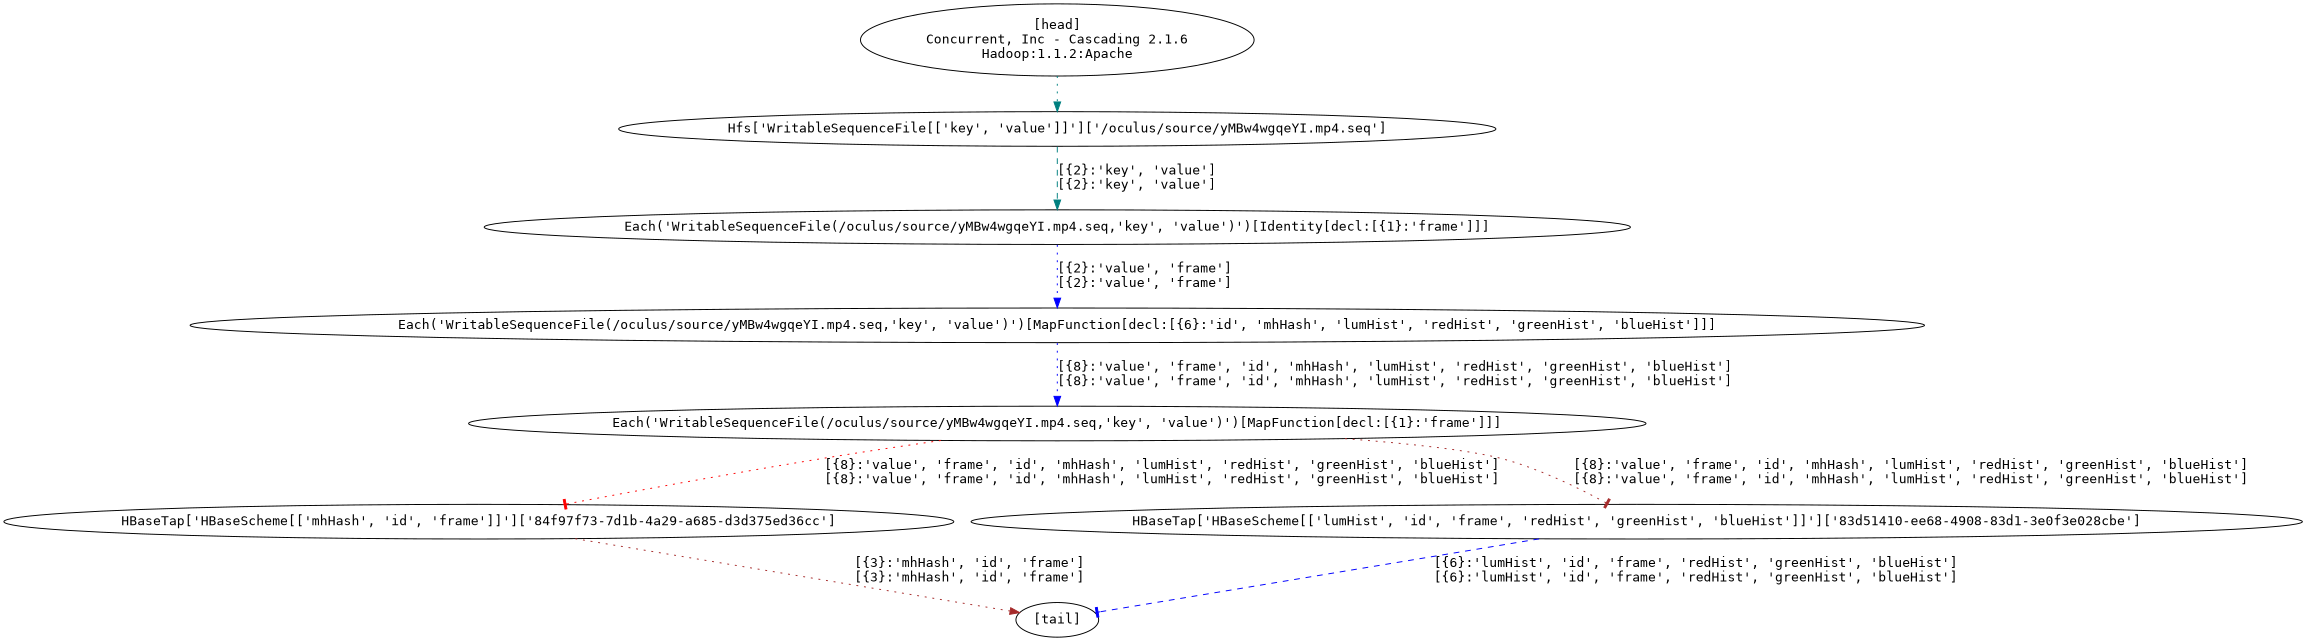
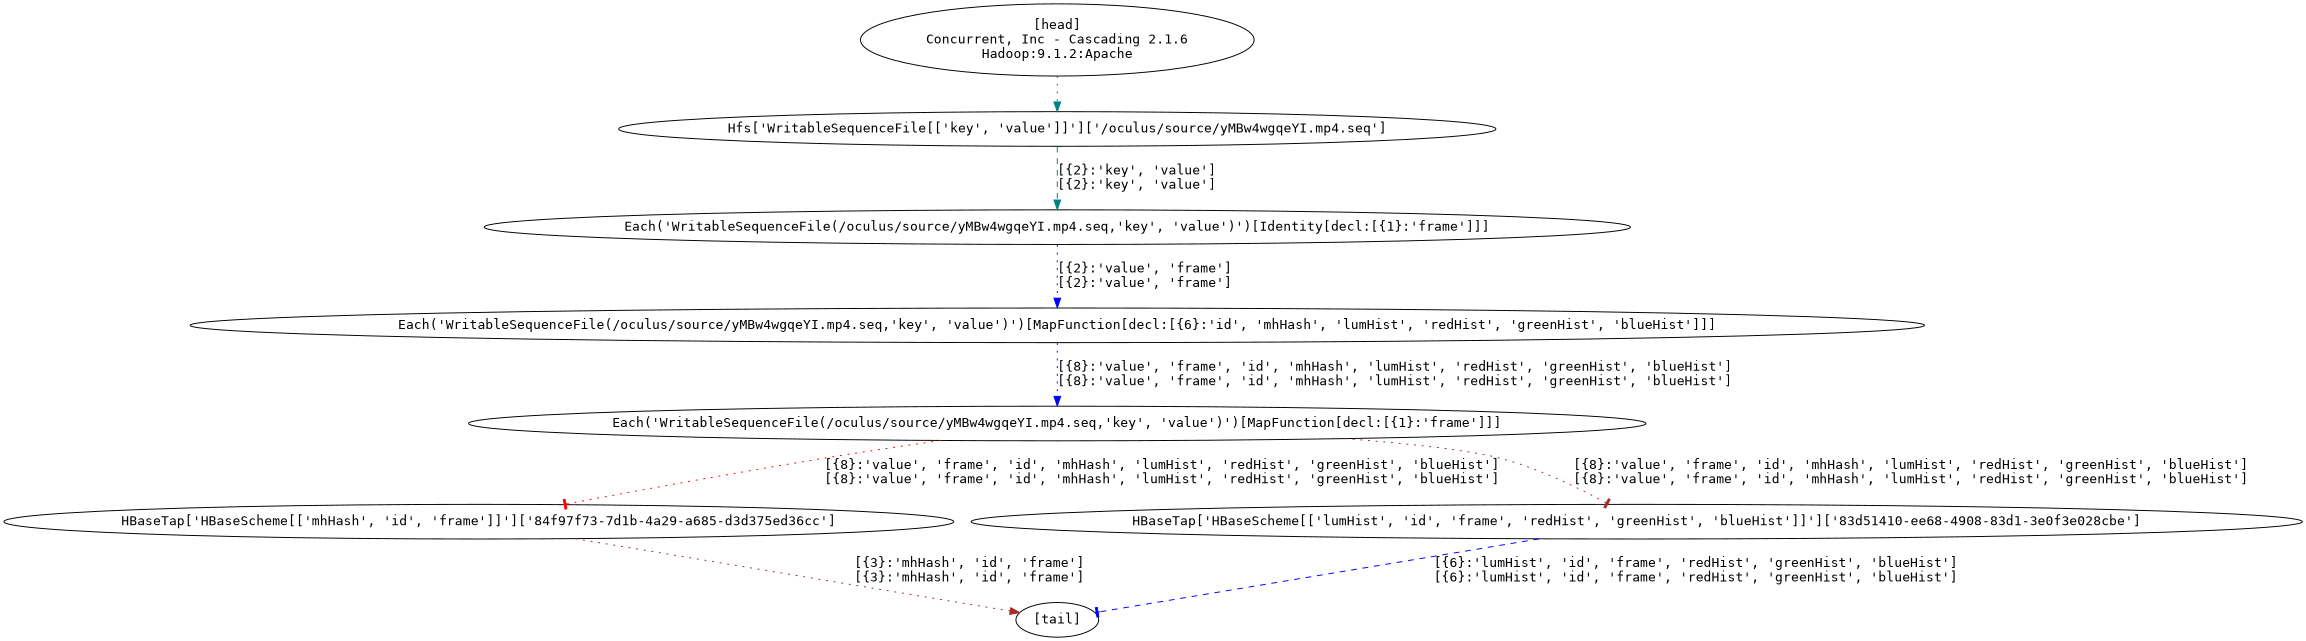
node "[head] Concurrent, Inc - Cascading 2.1.6 Hadoop:1.1.2:Apache": label "[head] Concurrent, Inc - Cascading 2.1.6 Hadoop:1.1.2:Apache" -> "[head] Concurrent, Inc - Cascading 2.1.6 Hadoop:9.1.2:Apache"
